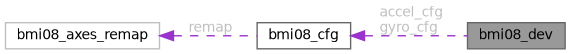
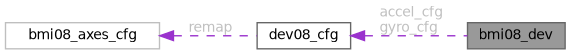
node "bmi08_axes_remap": label "bmi08_axes_remap" -> "bmi08_axes_cfg"
node "bmi08_cfg": label "bmi08_cfg" -> "dev08_cfg"
